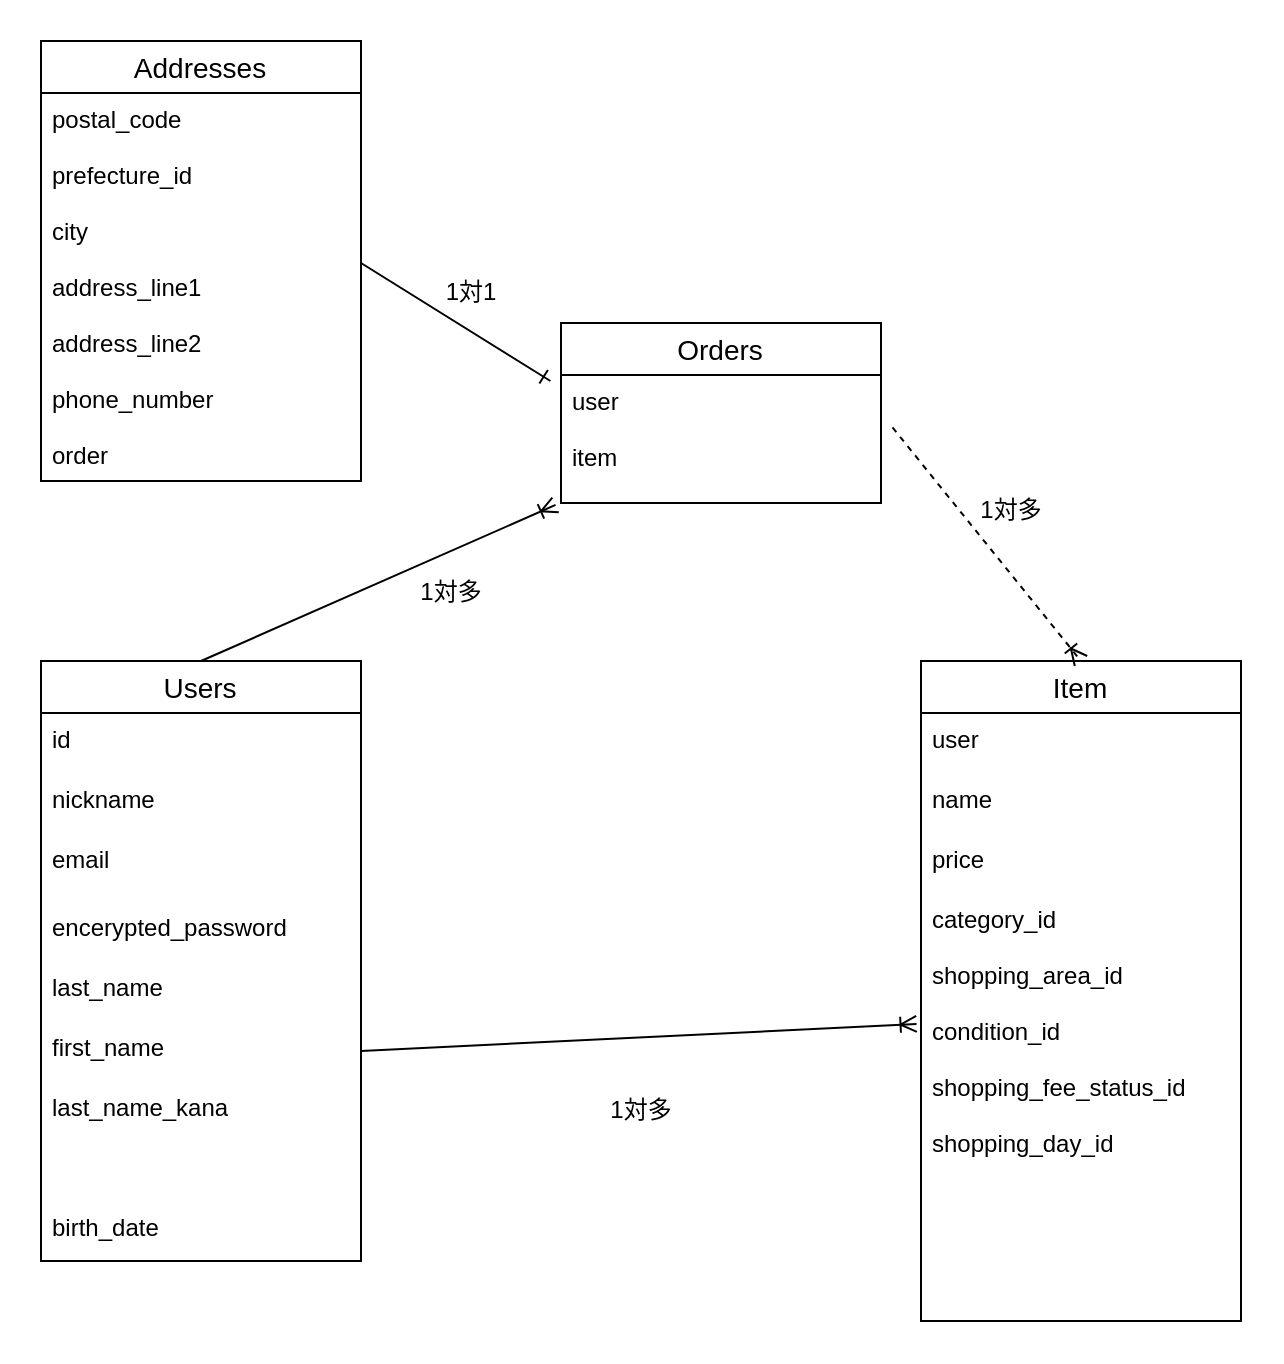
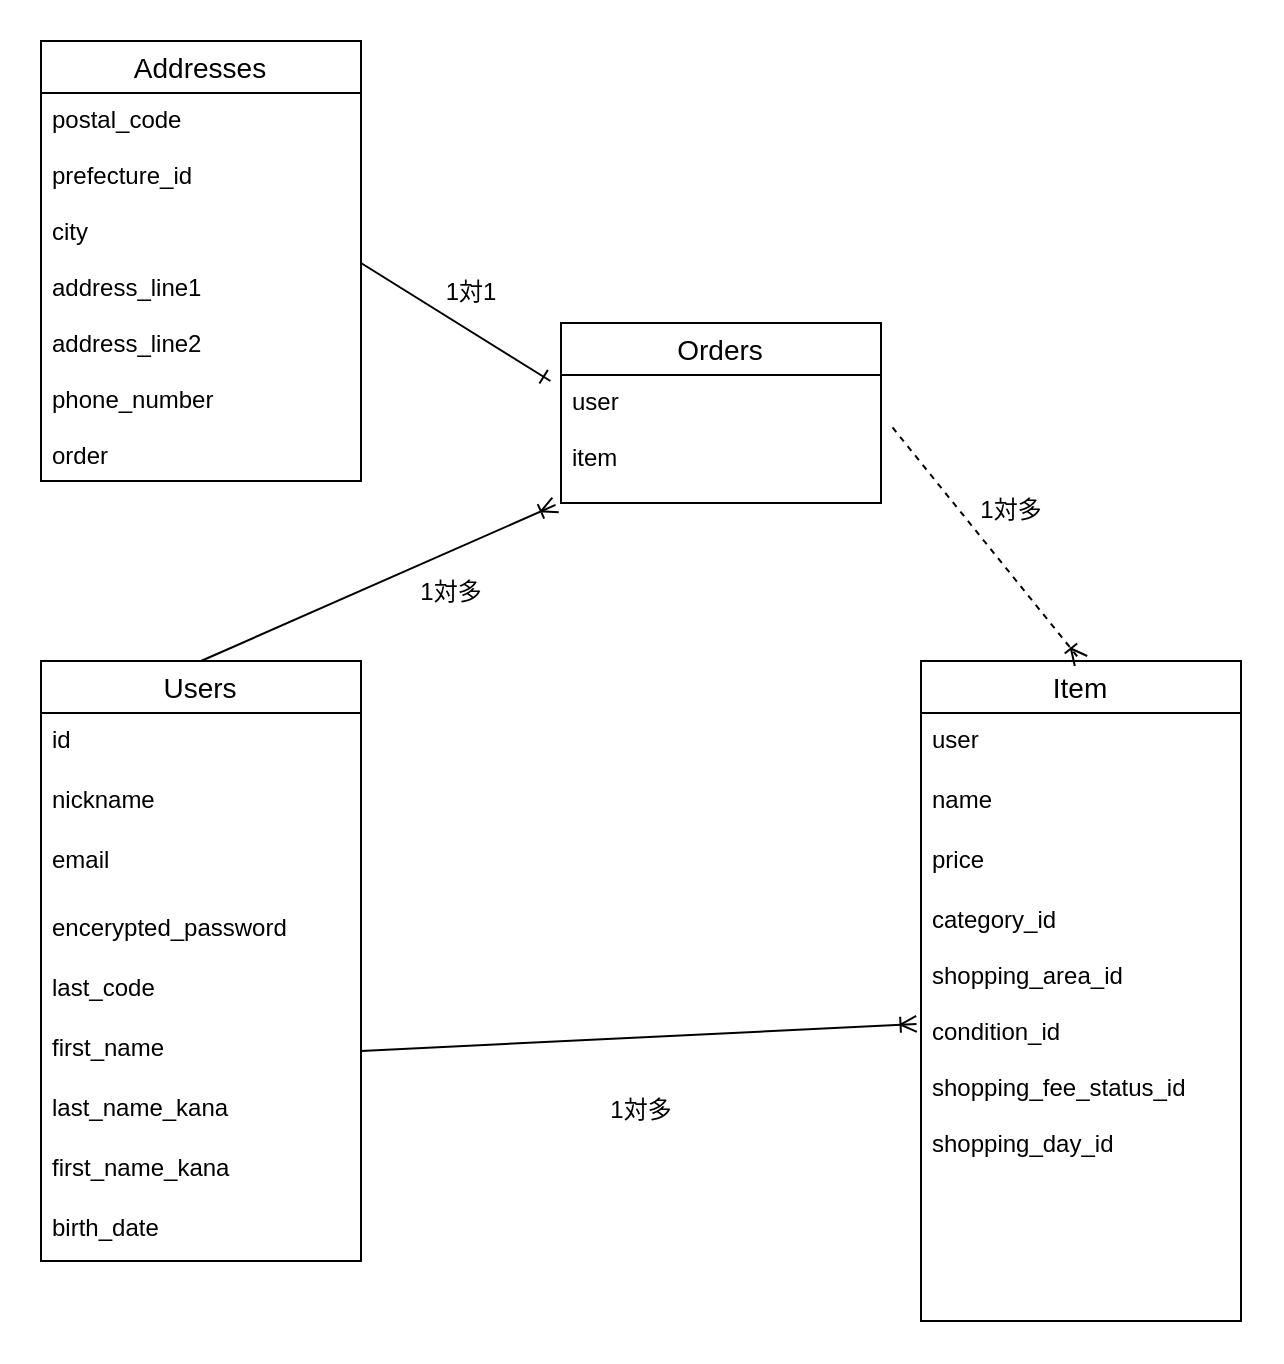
node "last_name": label "last_name" -> "last_code"
node "first_name_kana": added
